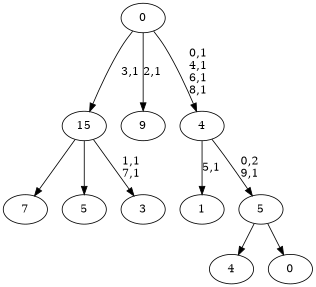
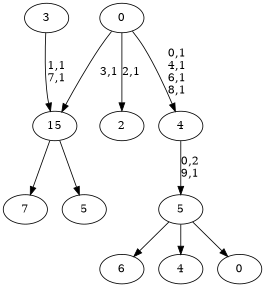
node "9": label "9" -> "2"
edge "15" -> "3": reversed
node "1": removed
node "6": added
